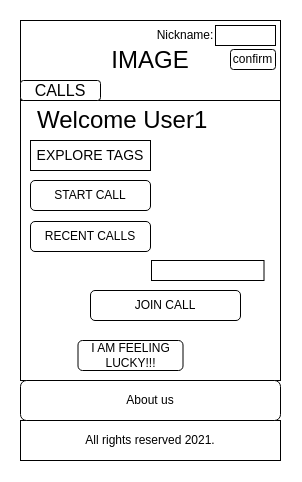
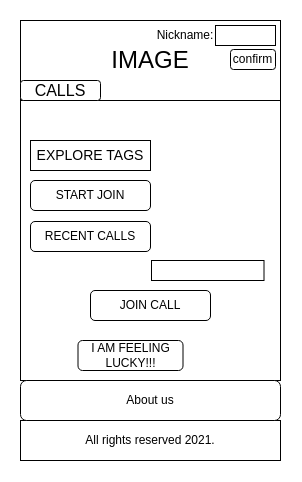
node "Welcome User1": removed
node "START CALL": label "START CALL" -> "START JOIN"
node "JOIN CALL": size 150x30 -> 120x30
